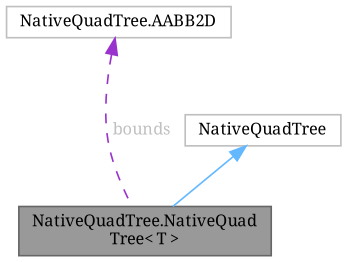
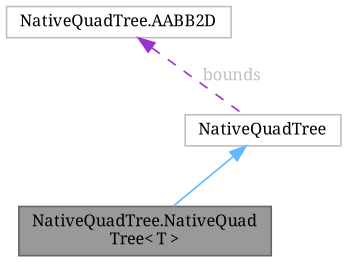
edge "NativeQuadTree.NativeQuad Tree< T >" -> "NativeQuadTree.AABB2D": now "NativeQuadTree" -> "NativeQuadTree.AABB2D"
